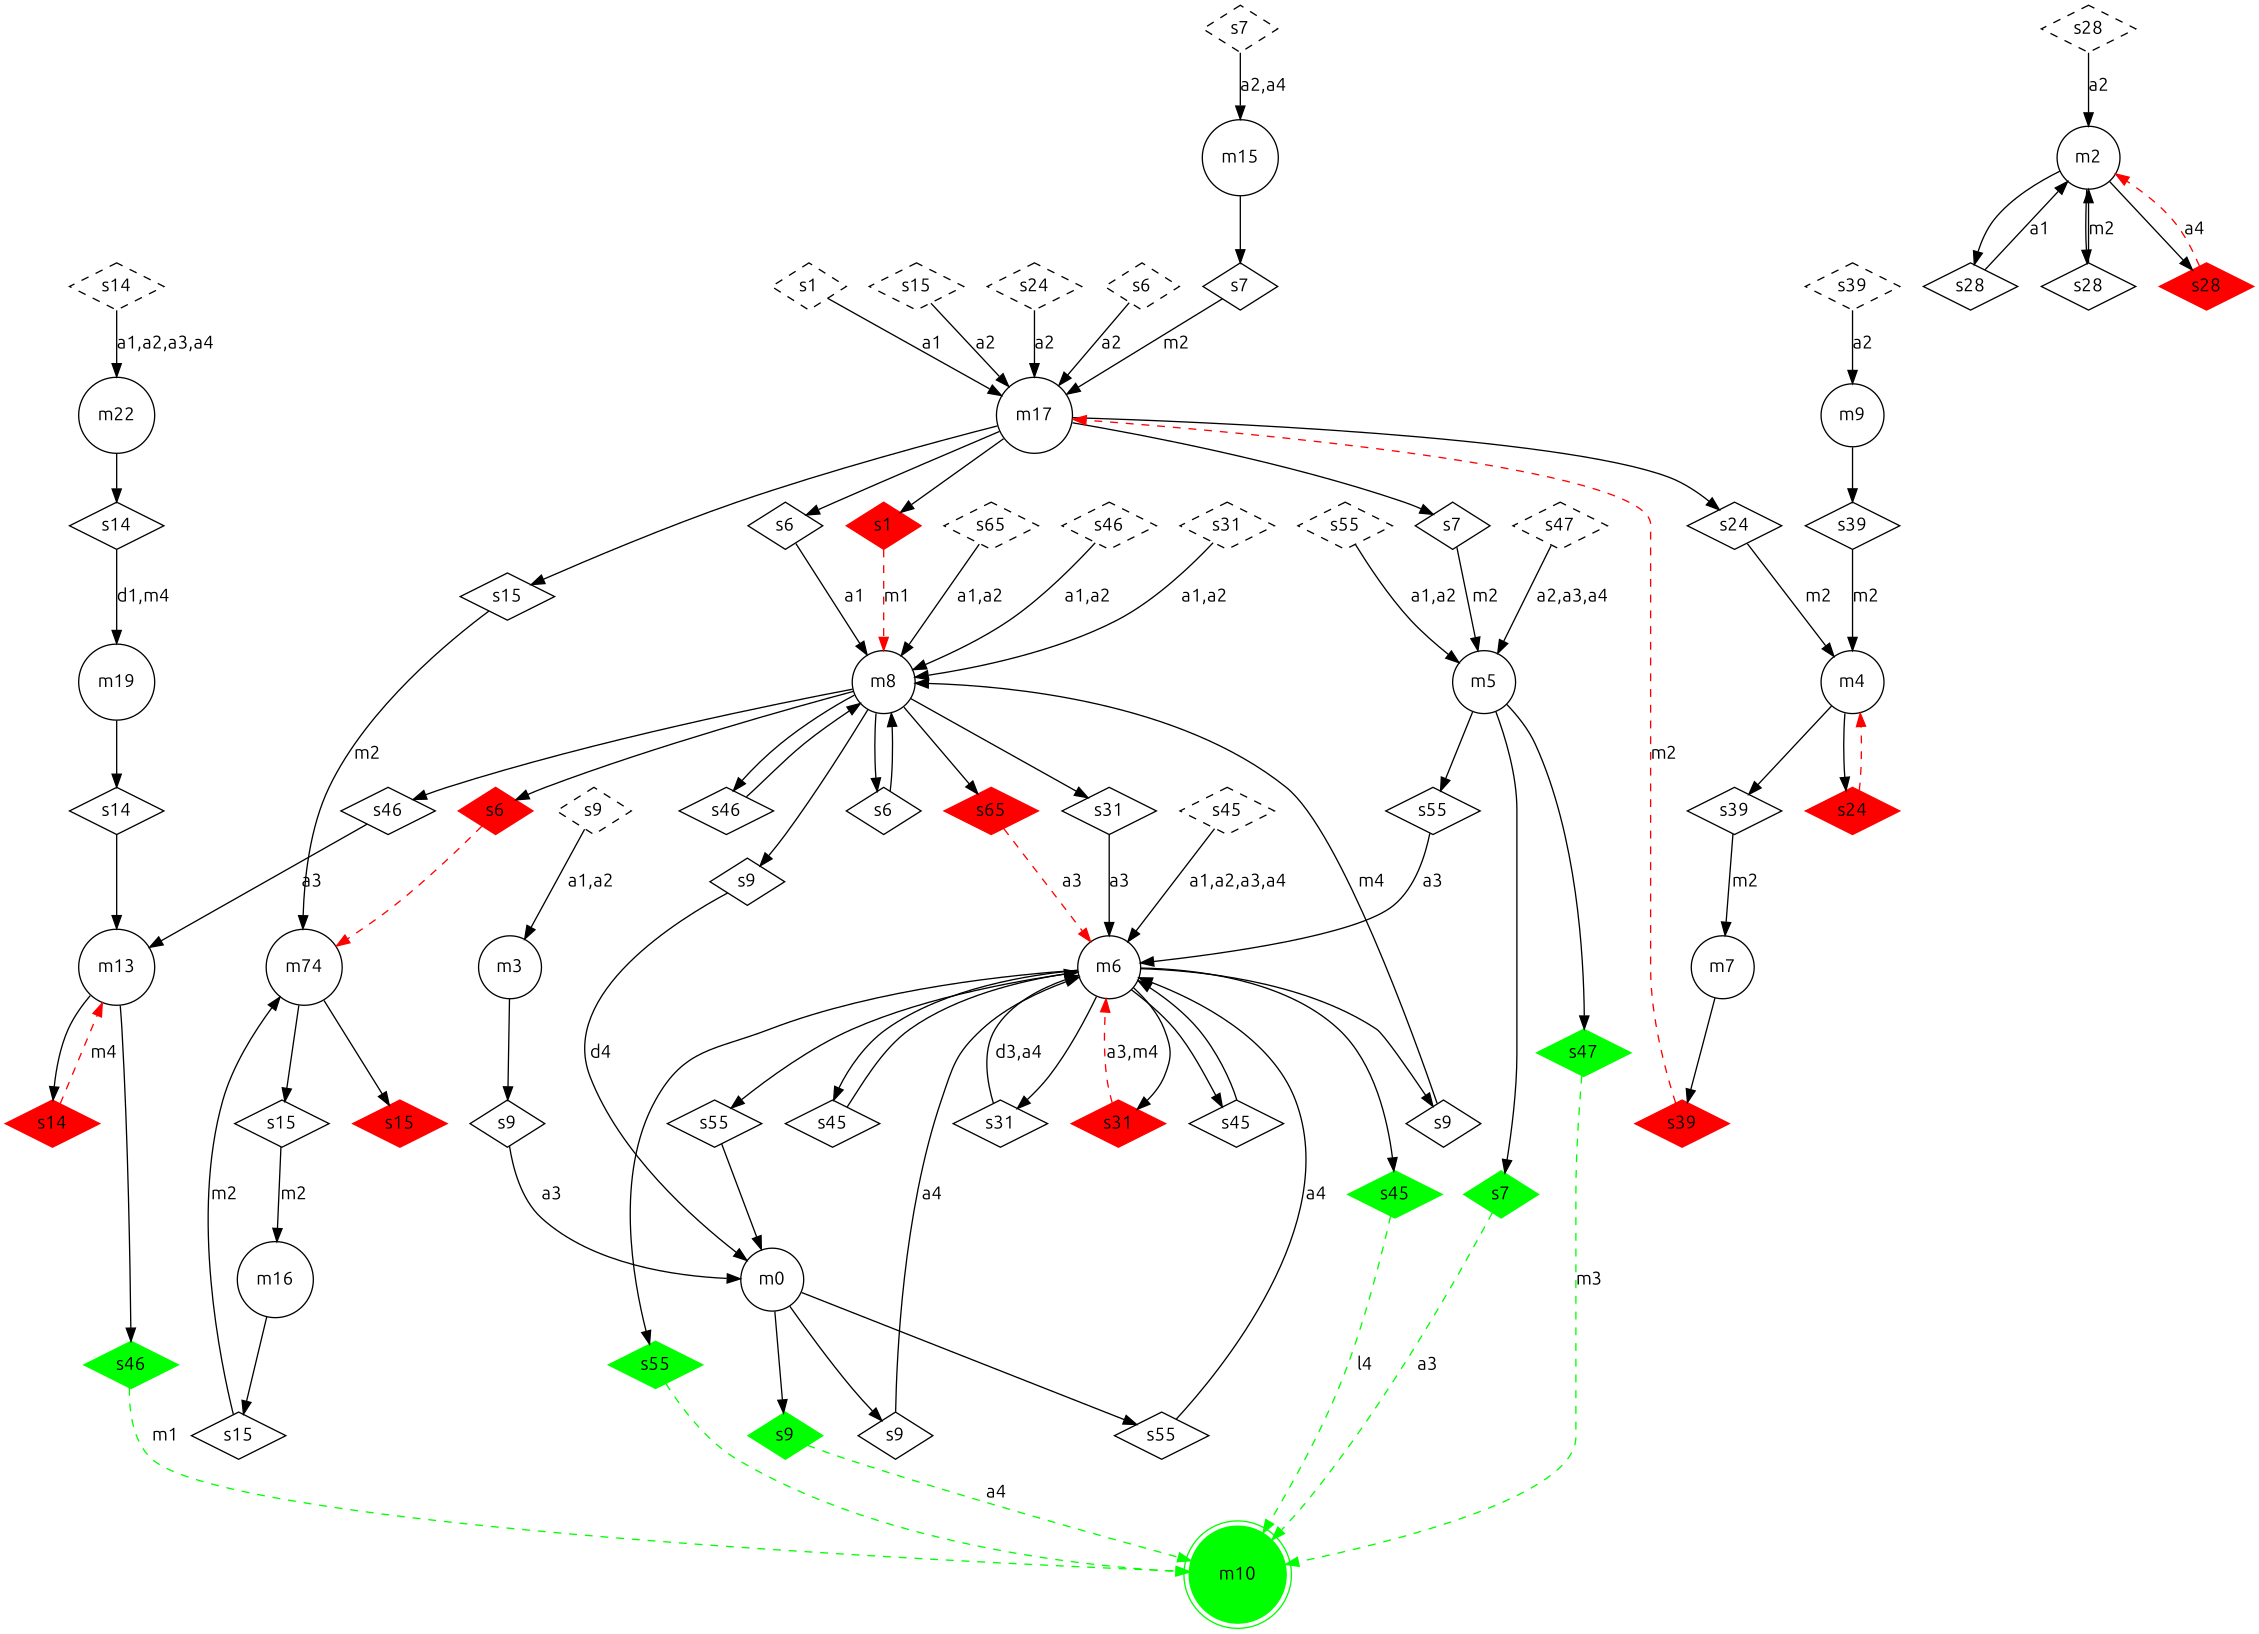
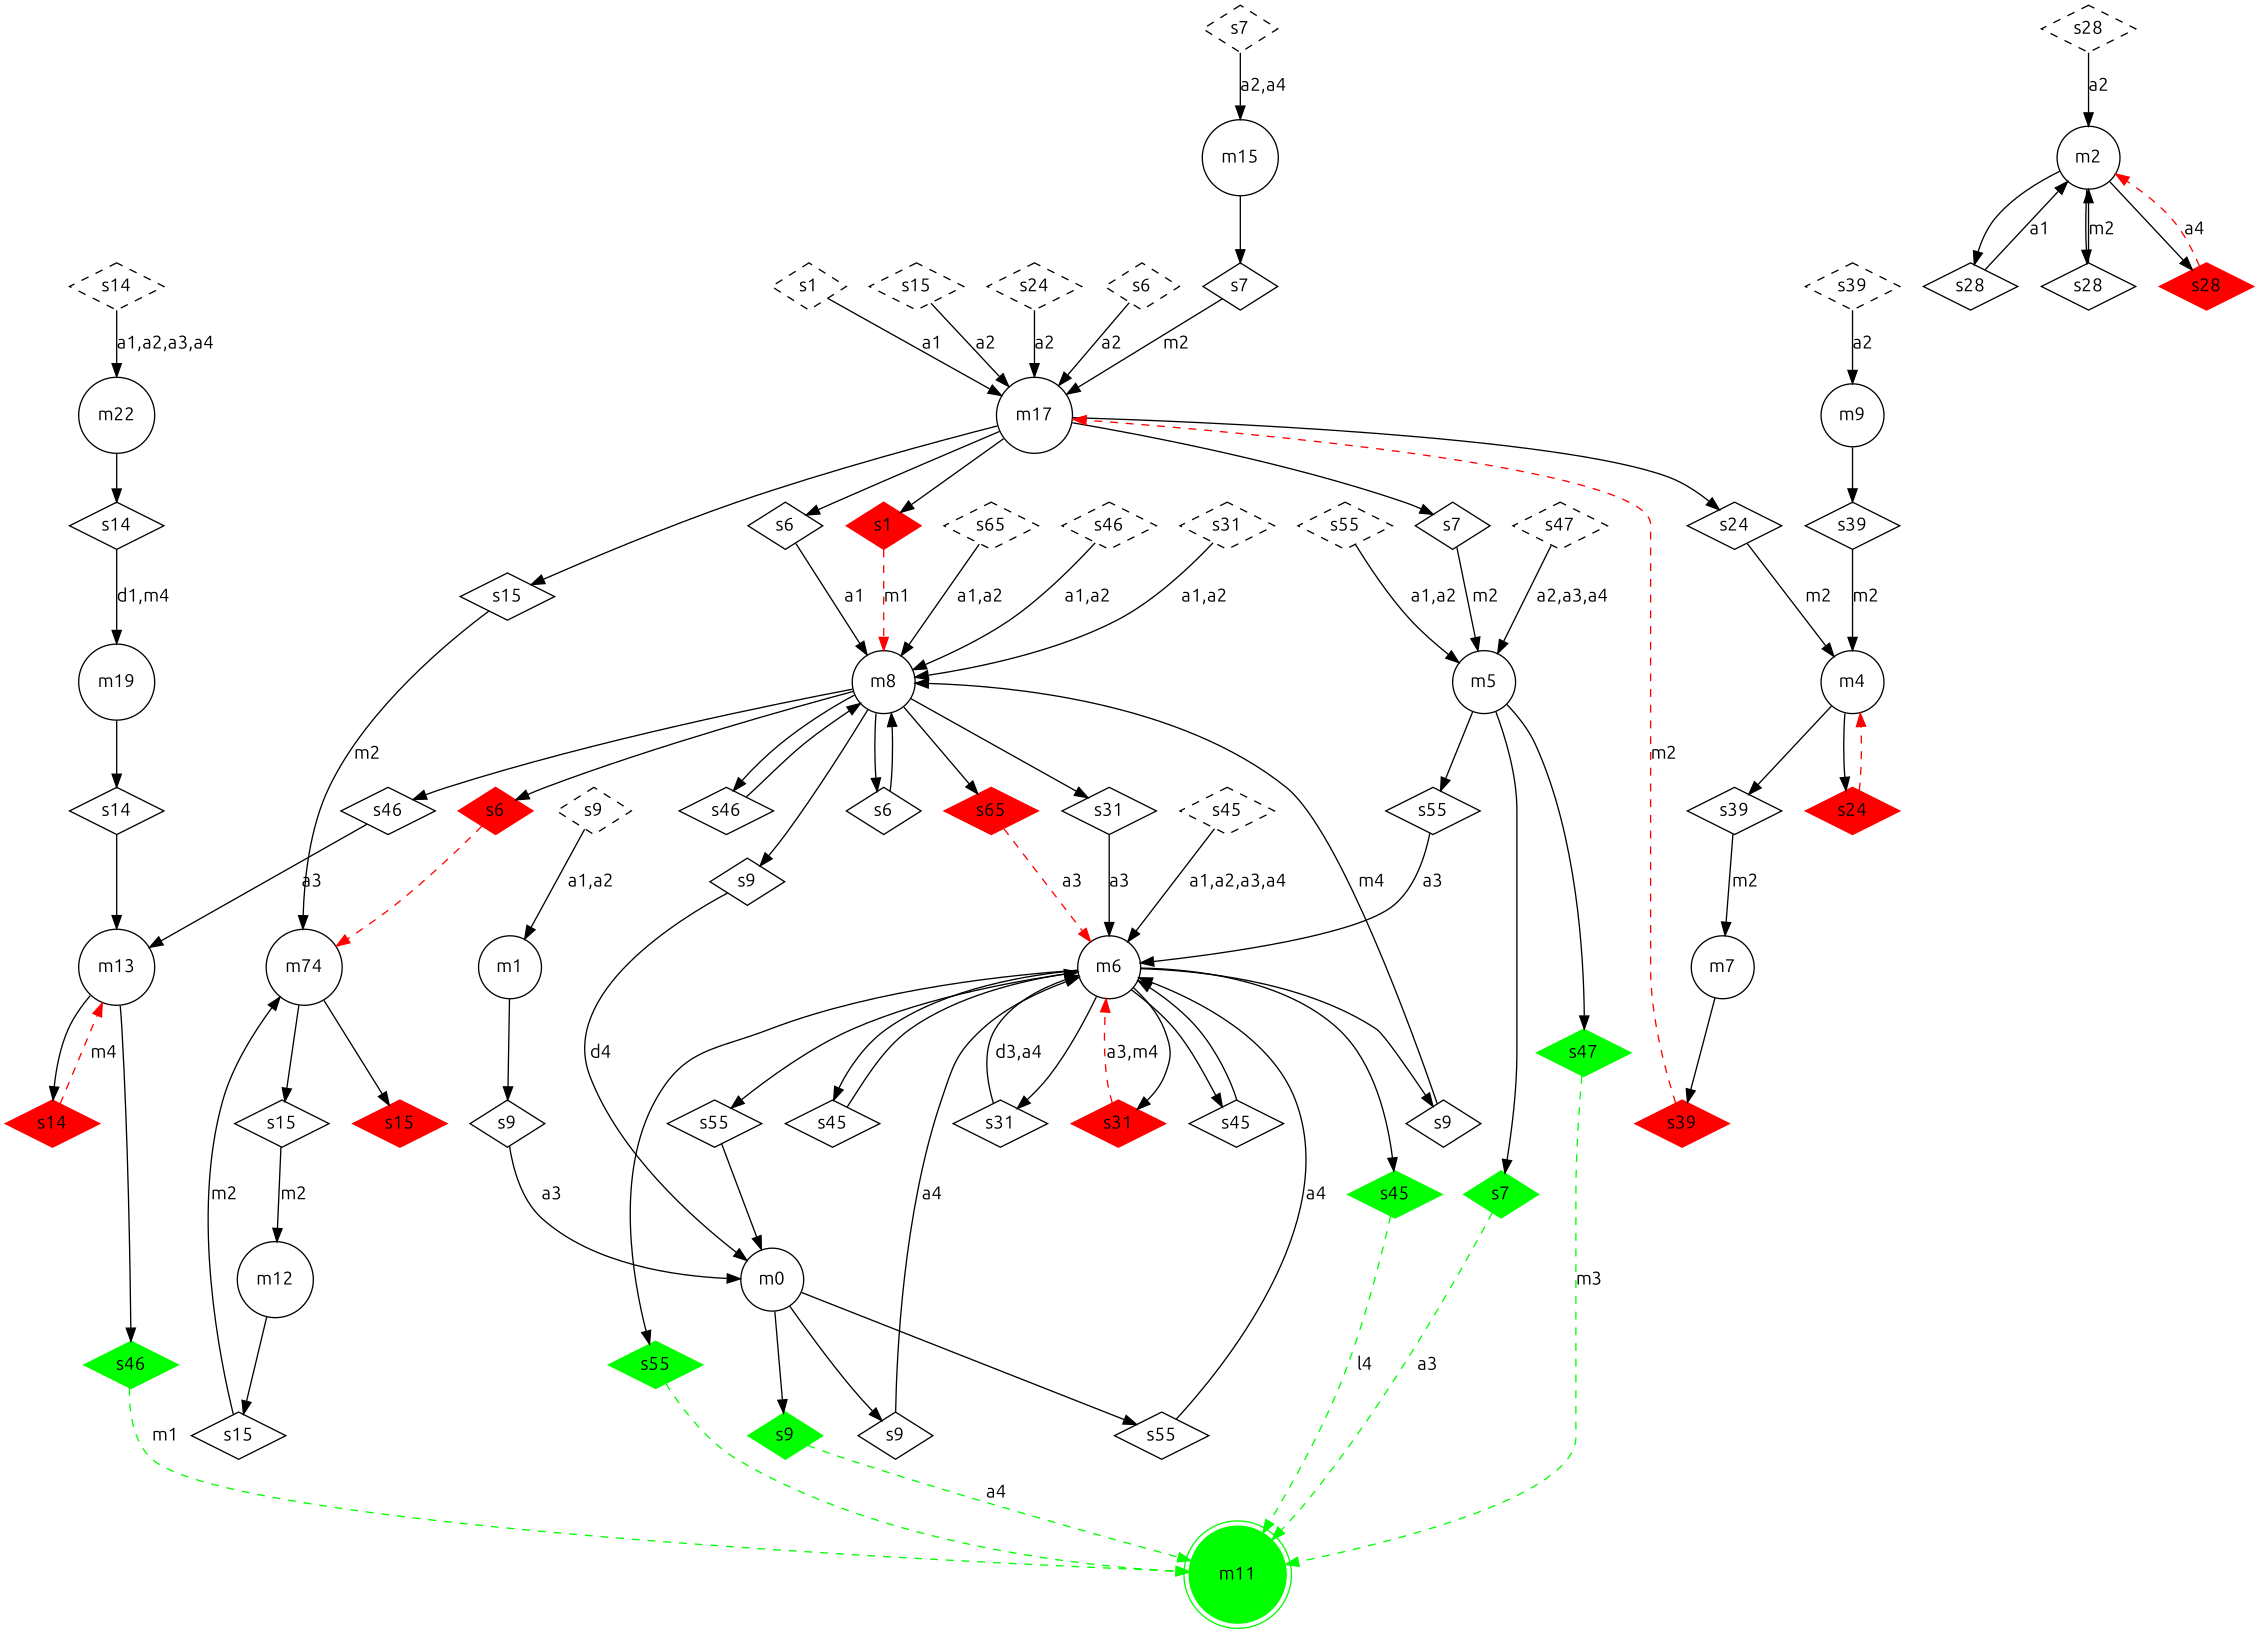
node "m3": label "m3" -> "m1"
node "m16": label "m16" -> "m12"
node "m10": label "m10" -> "m11"
